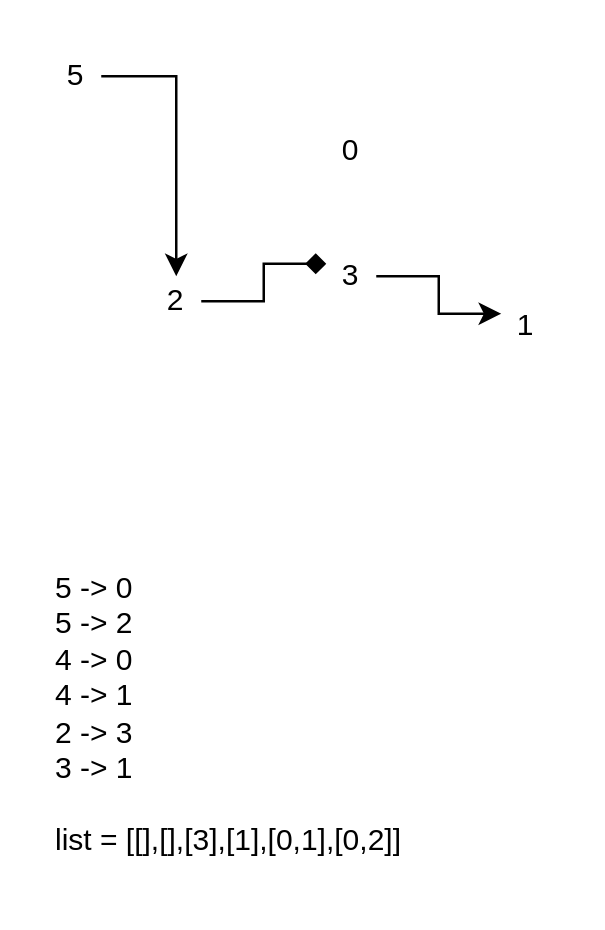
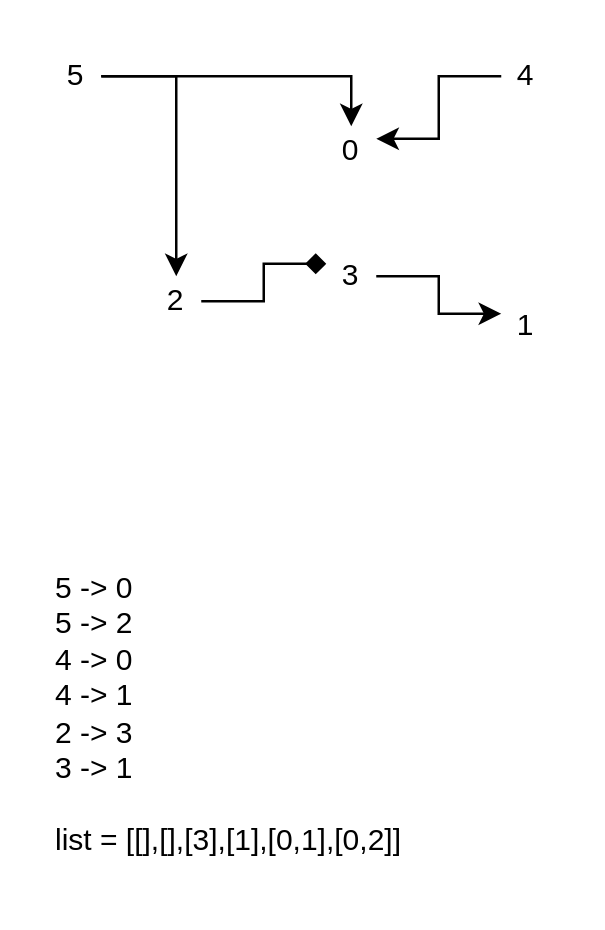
edge "5" -> "0": added
node "4": added
edge "4" -> "0": added
